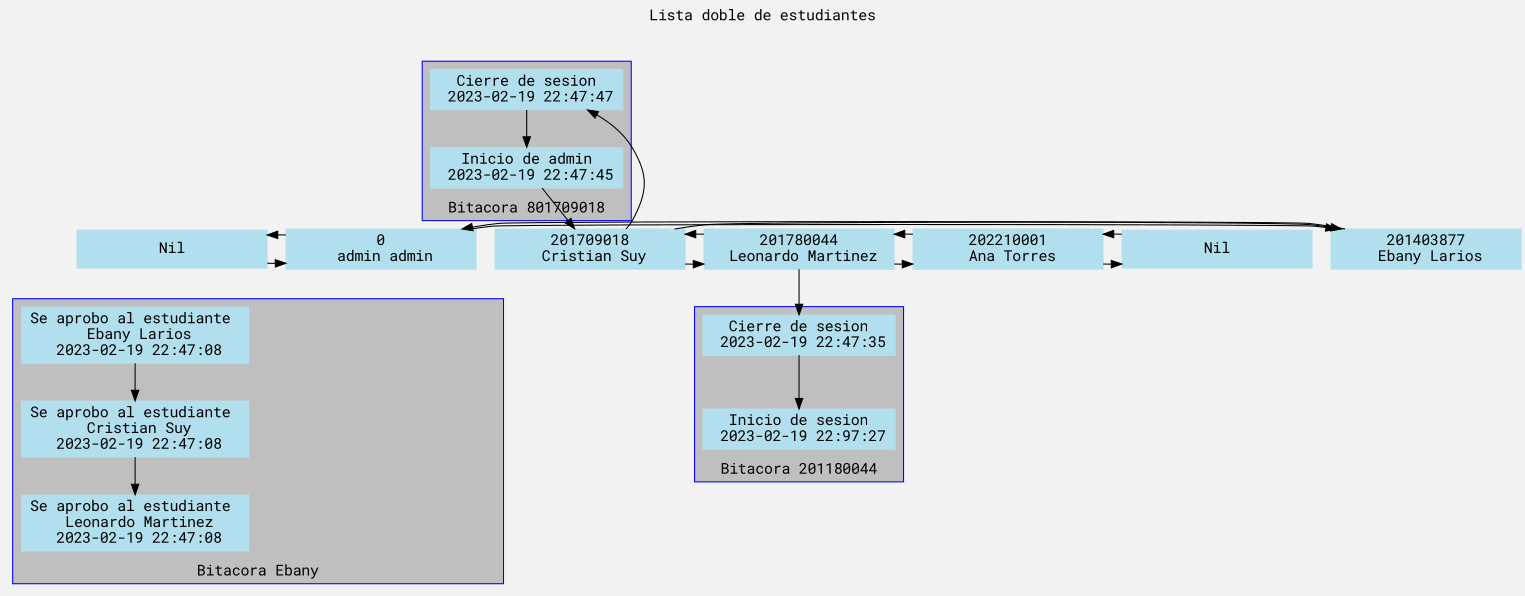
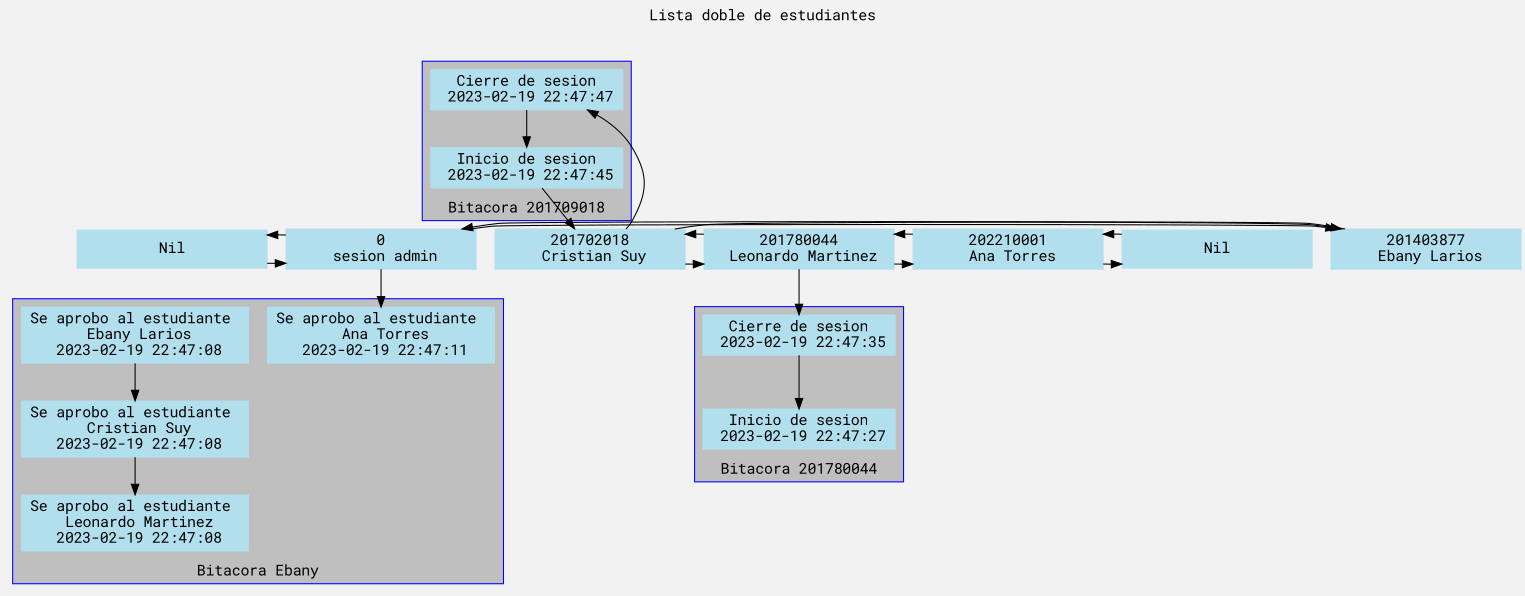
node "Inicio de admin 2023-02-19 22:47:45": label "Inicio de admin 2023-02-19 22:47:45" -> "Inicio de sesion 2023-02-19 22:47:45"
cluster "Bitacora 801709018": label "Bitacora 801709018" -> "Bitacora 201709018"
node "0 admin admin": label "0 admin admin" -> "0 sesion admin"
node "201709018 Cristian Suy": label "201709018 Cristian Suy" -> "201702018 Cristian Suy"
node "Se aprobo al estudiante Ana Torres 2023-02-19 22:47:11": added
node "Inicio de sesion 2023-02-19 22:97:27": label "Inicio de sesion 2023-02-19 22:97:27" -> "Inicio de sesion 2023-02-19 22:47:27"
cluster "Bitacora 201180044": label "Bitacora 201180044" -> "Bitacora 201780044"
